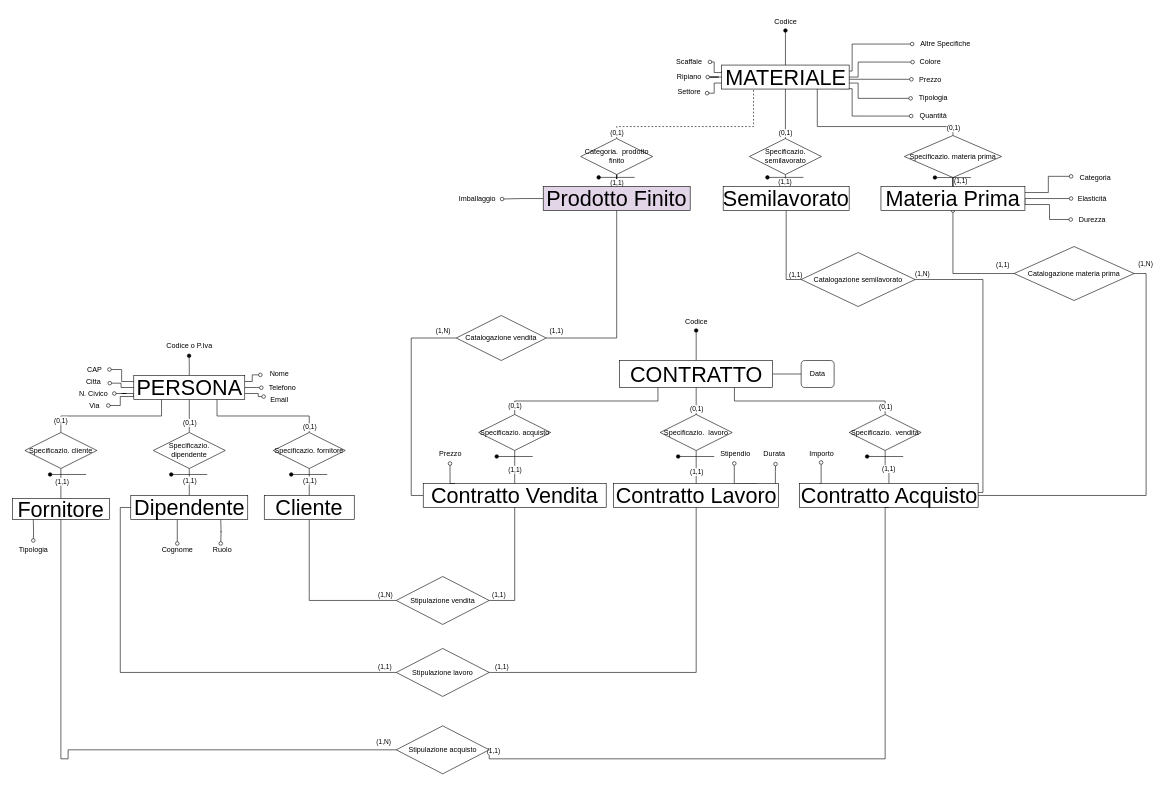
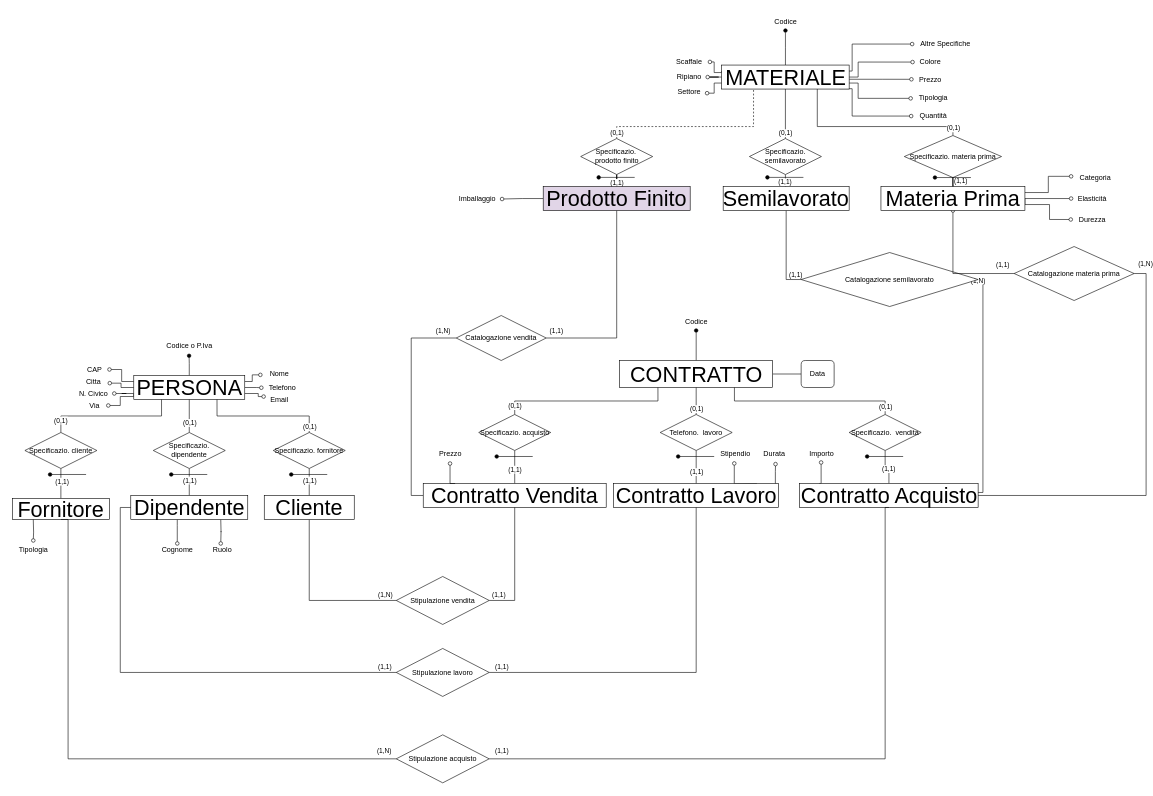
node "Categoria. prodotto finito": label "Categoria. prodotto finito" -> "Specificazio. prodotto finito"
node "Catalogazione semilavorato": size 114x54 -> 177x54
node "Specificazio. lavoro": label "Specificazio. lavoro" -> "Telefono. lavoro"
node "Stipulazione acquisto": moved (443, 750) -> (443, 759)
